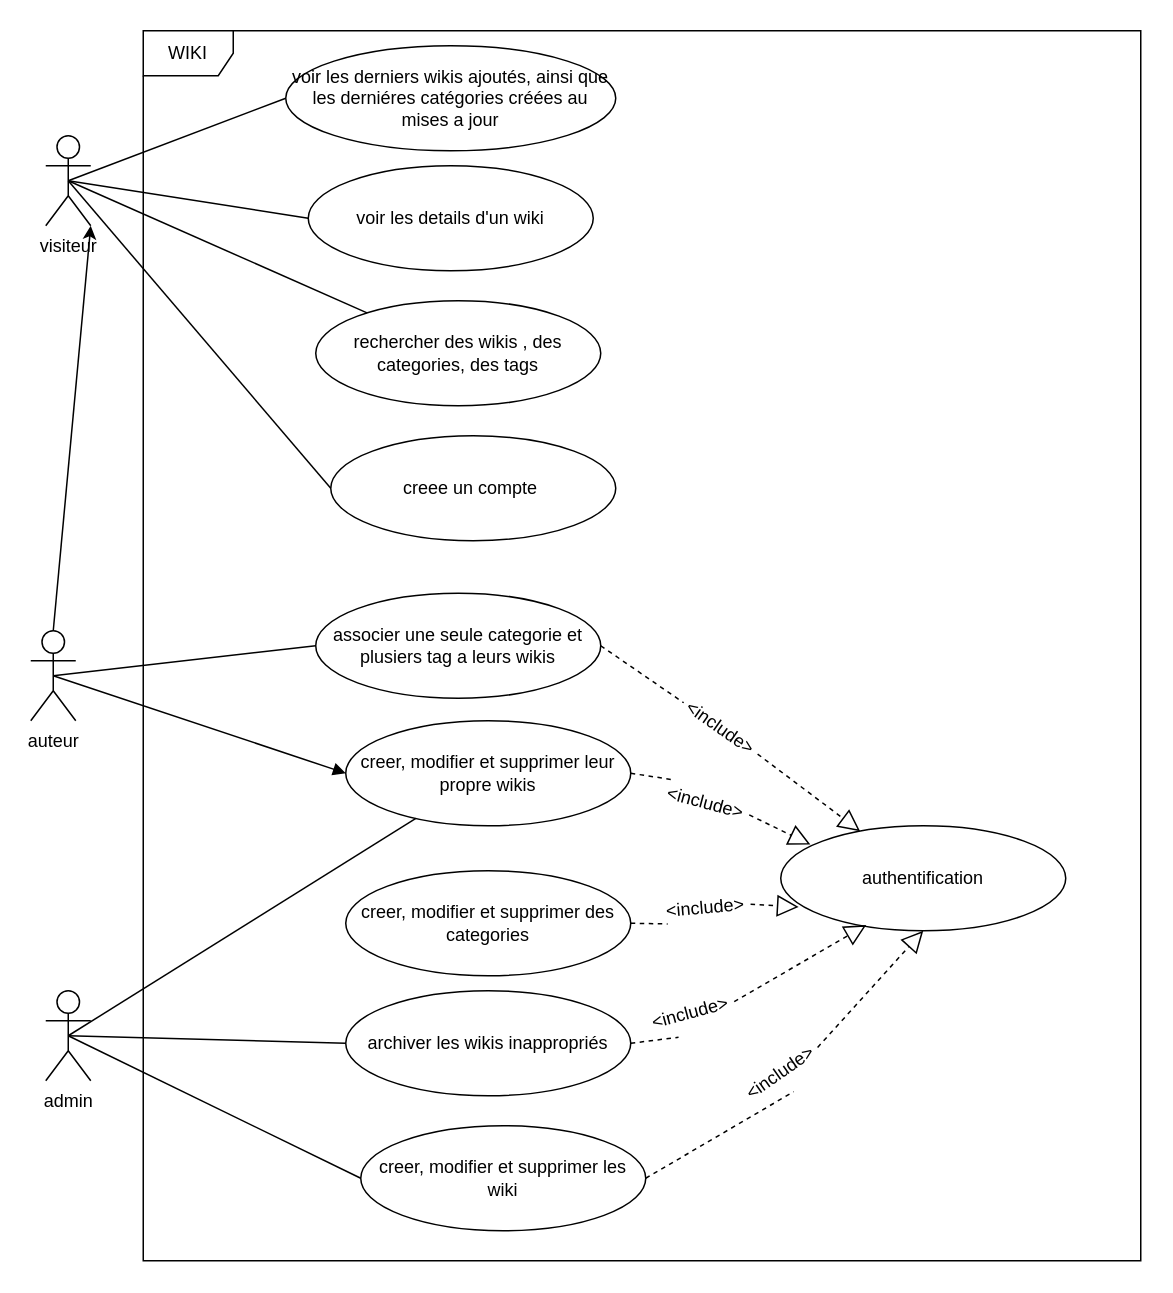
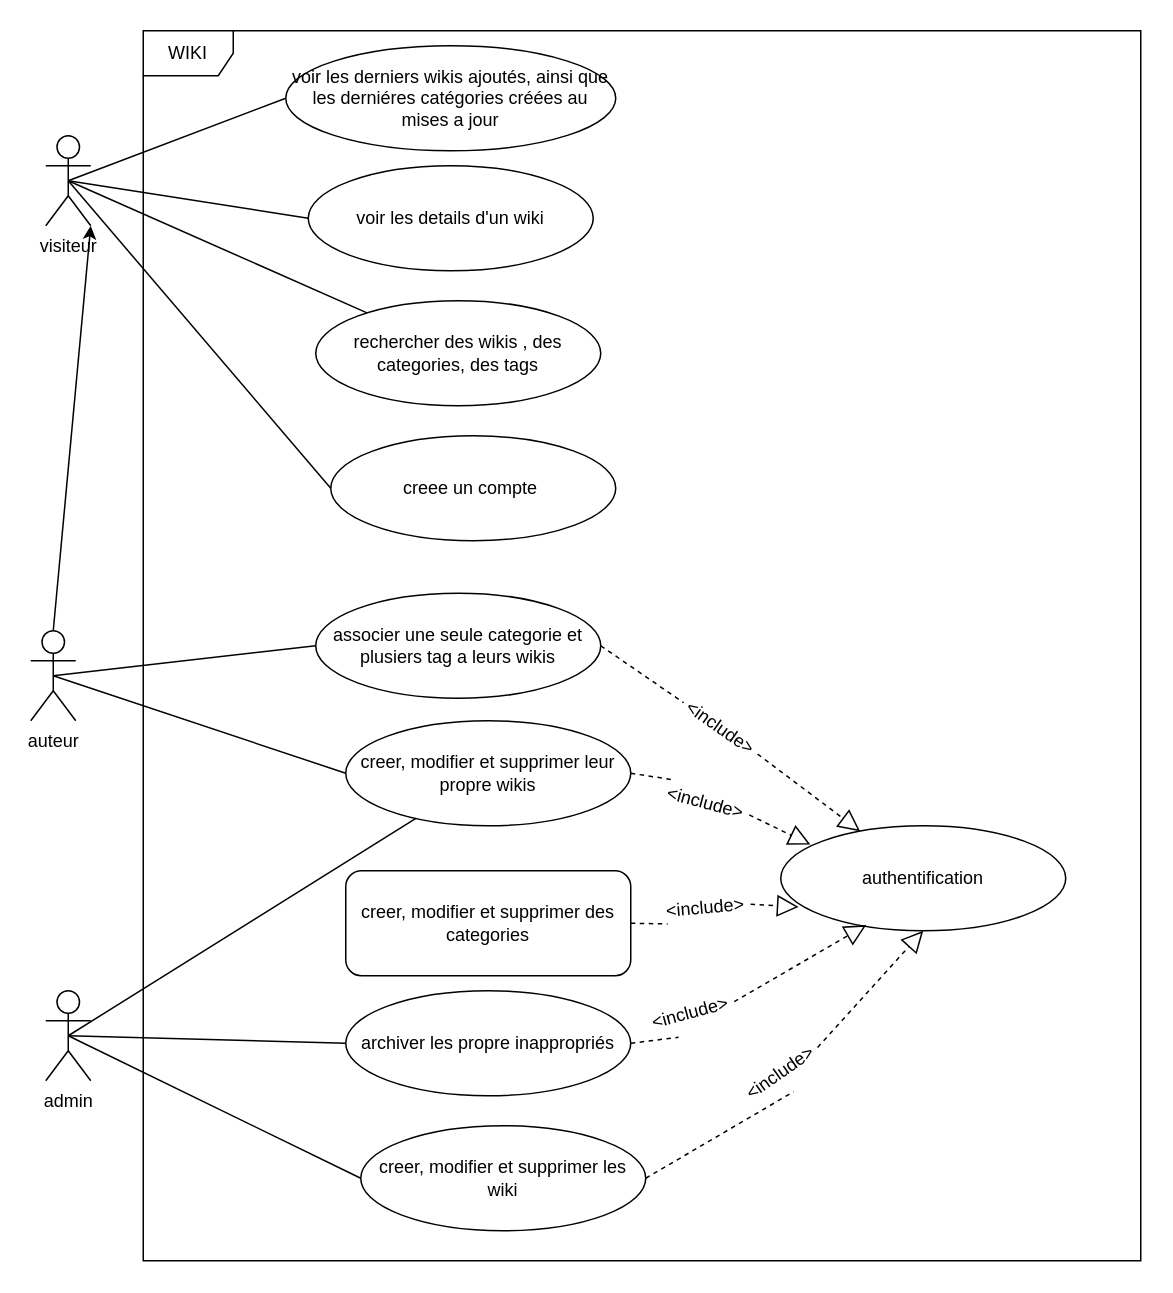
edge "auteur" -> "creer, modifier et supprimer leur propre wikis": arrowhead block -> none
node "creer, modifier et supprimer des categories": shape ellipse -> rounded rectangle
node "archiver les wikis inappropriés": label "archiver les wikis inappropriés" -> "archiver les propre inappropriés"
